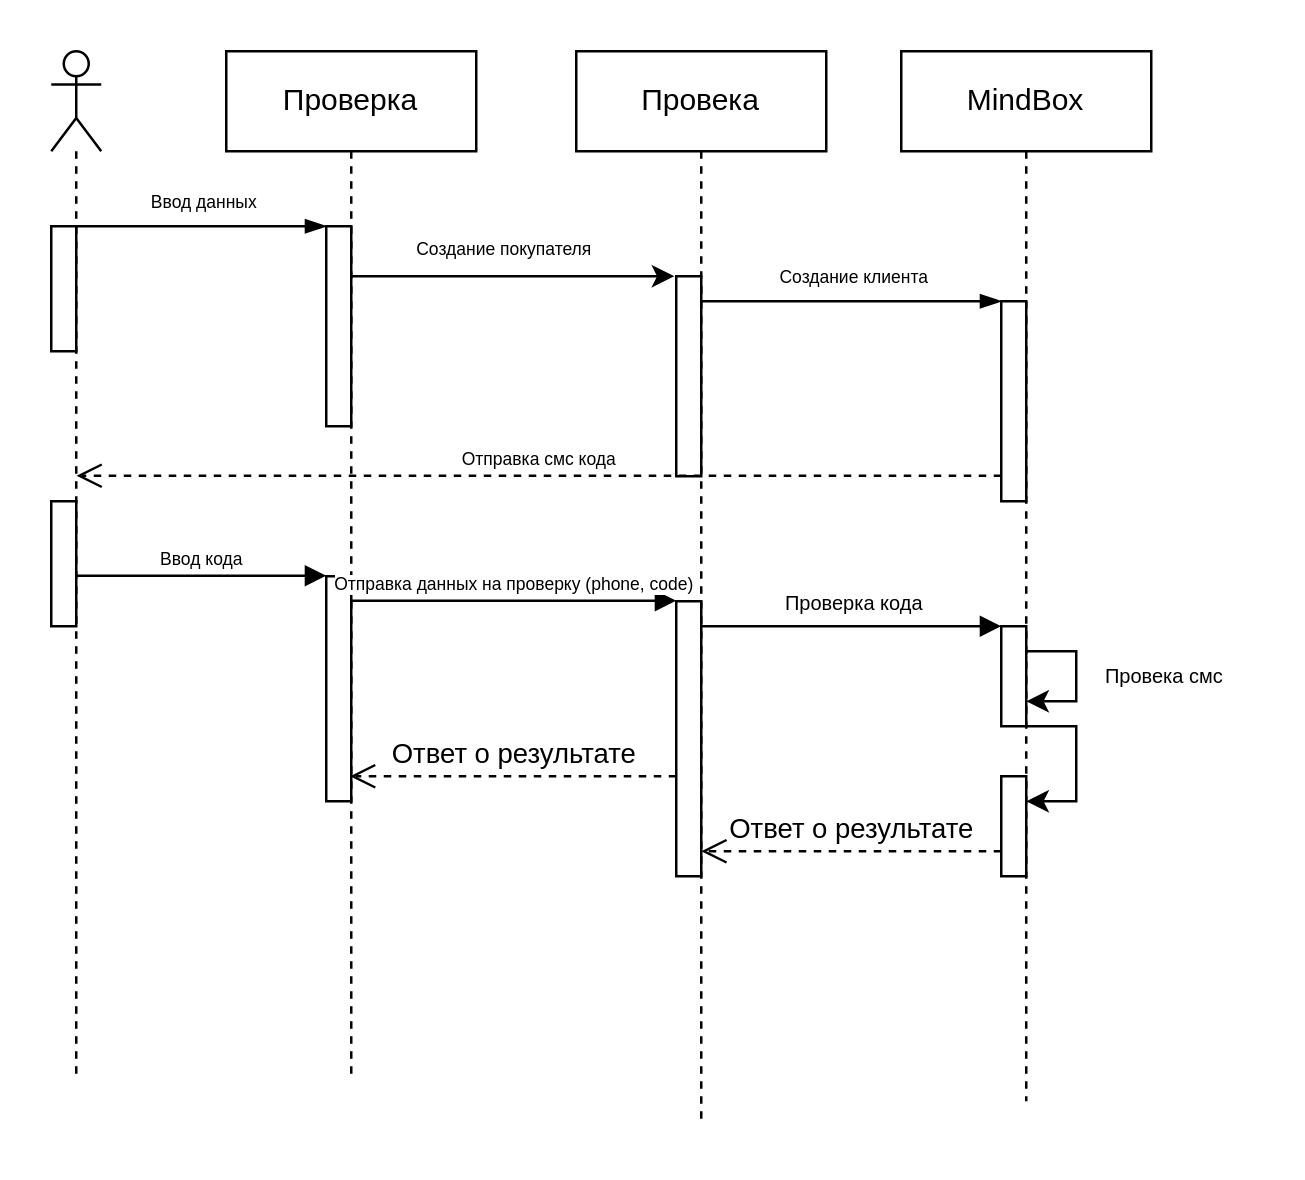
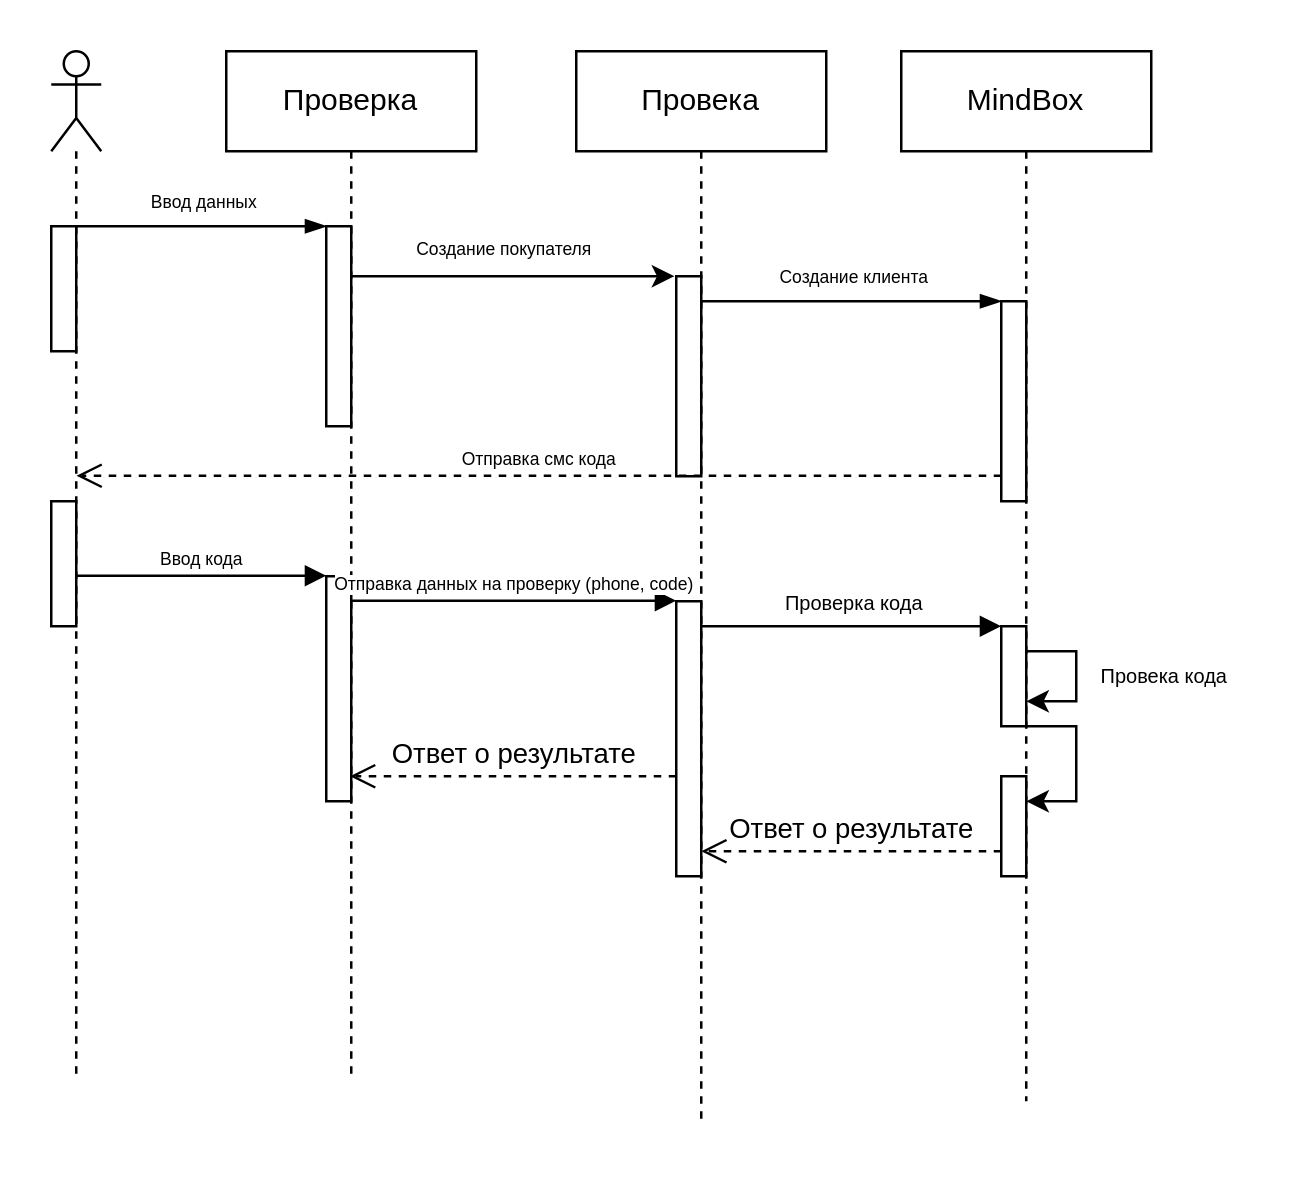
node "Провека смс": label "Провека смс" -> "Провека кода"
